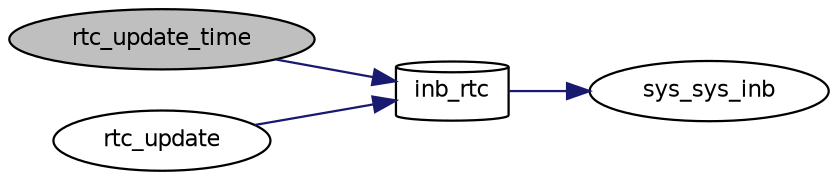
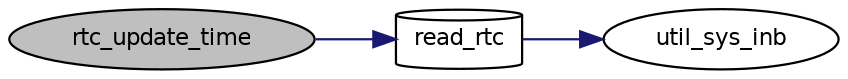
node "inb_rtc": label "inb_rtc" -> "read_rtc"
node "sys_sys_inb": label "sys_sys_inb" -> "util_sys_inb"
node "rtc_update": removed
